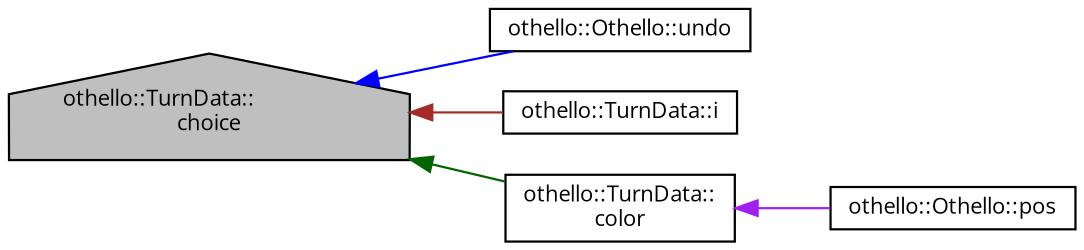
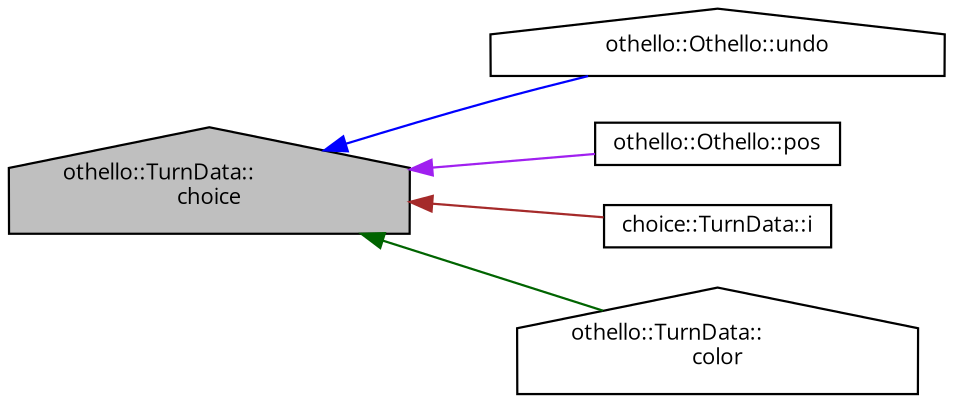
node "othello::Othello::undo": shape box -> house
node "othello::TurnData::i": label "othello::TurnData::i" -> "choice::TurnData::i"
node "othello::TurnData:: color": shape box -> house
edge "othello::Othello::pos" -> "othello::TurnData:: color": now "othello::Othello::pos" -> "othello::TurnData:: choice"
